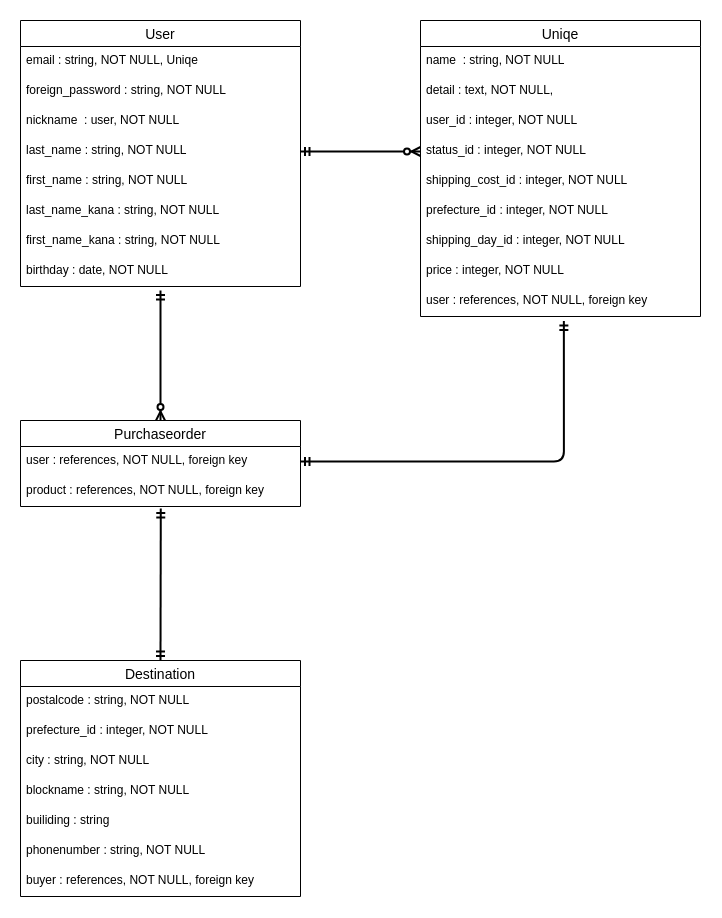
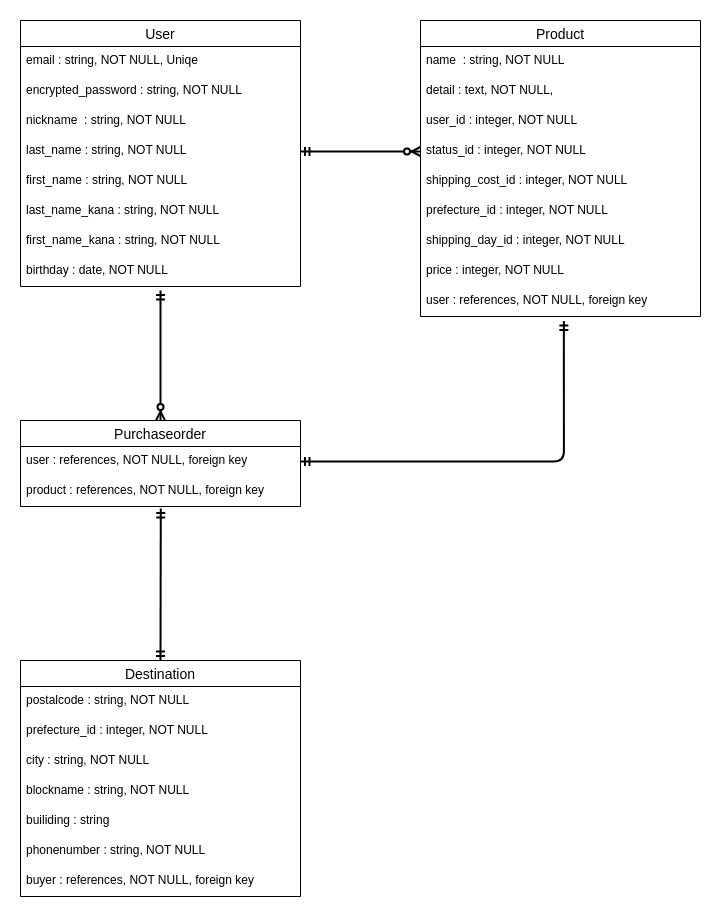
node "Uniqe": label "Uniqe" -> "Product"
node "foreign_password : string, NOT NULL": label "foreign_password : string, NOT NULL" -> "encrypted_password : string, NOT NULL"
node "nickname : user, NOT NULL": label "nickname : user, NOT NULL" -> "nickname : string, NOT NULL"
